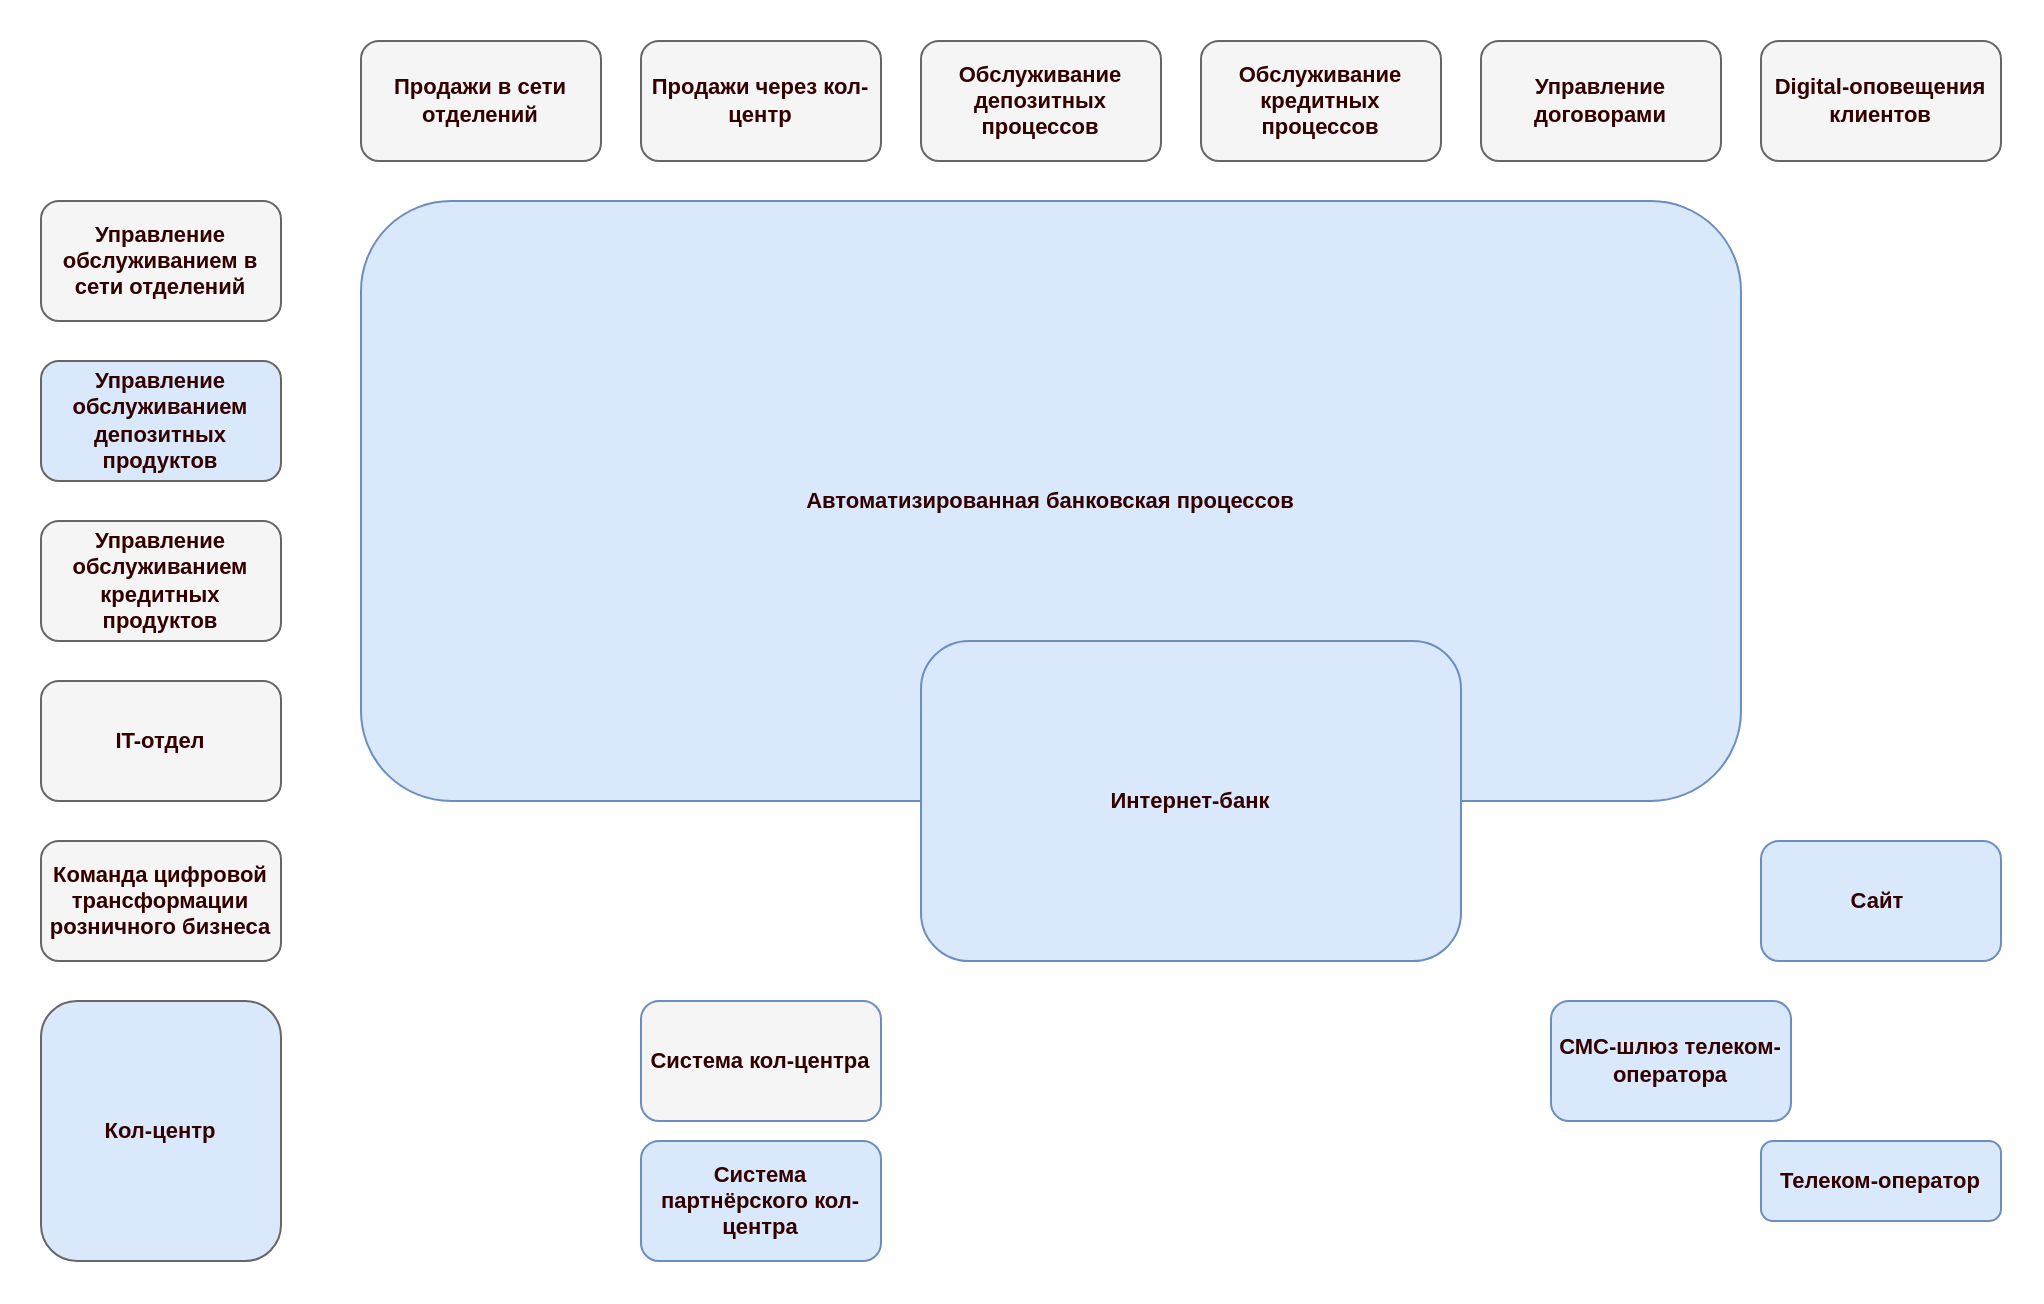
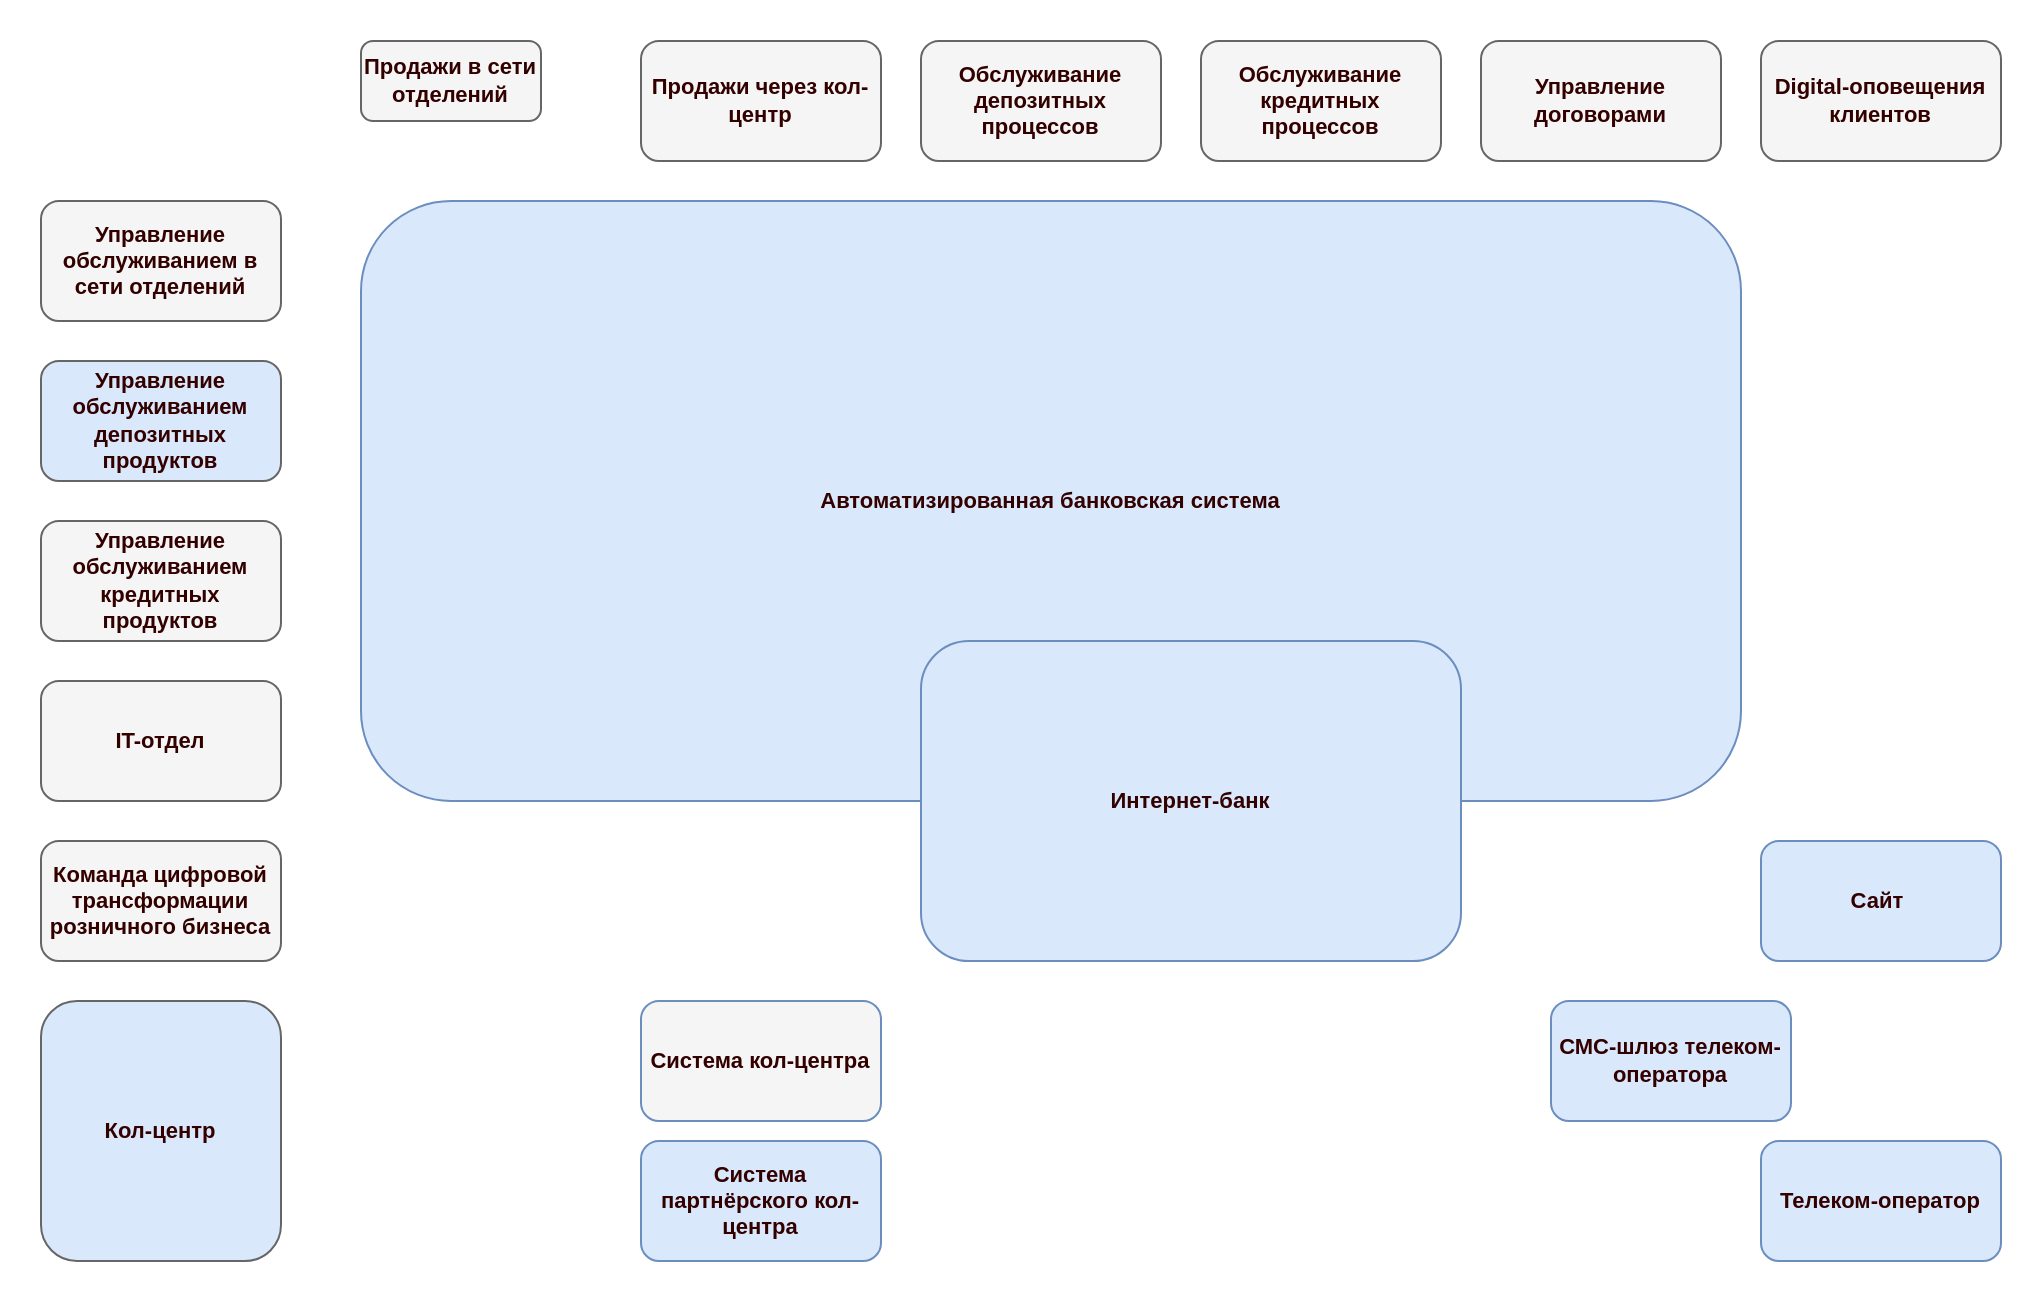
node "Продажи в сети отделений": size 240x120 -> 180x80
node "Автоматизированная банковская процессов": label "Автоматизированная банковская процессов" -> "Автоматизированная банковская система"
node "Телеком-оператор": size 240x80 -> 240x120
